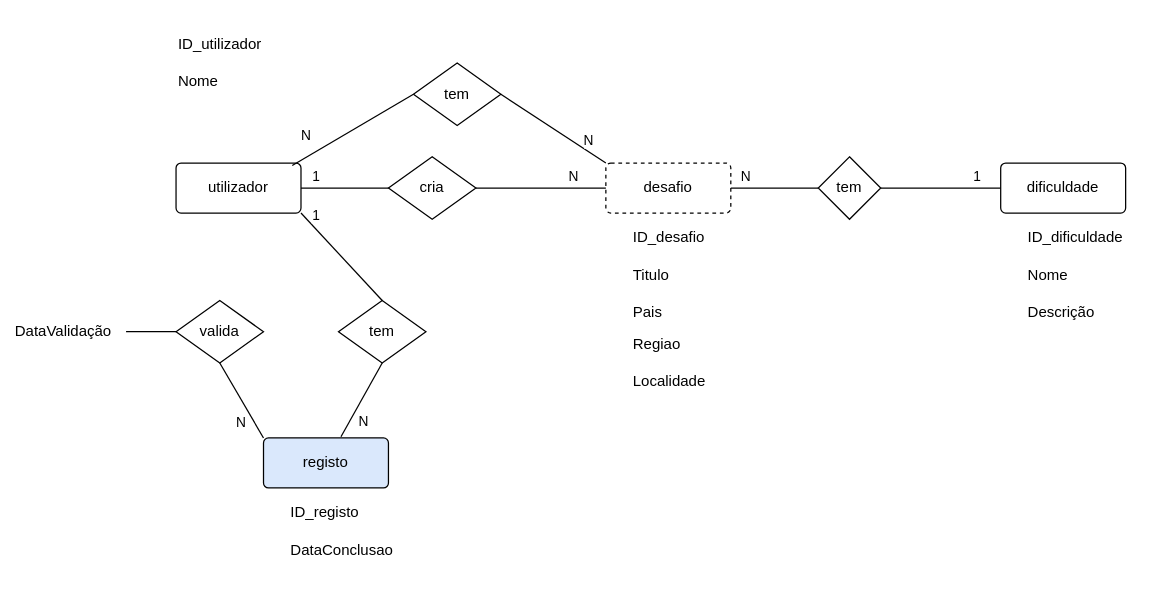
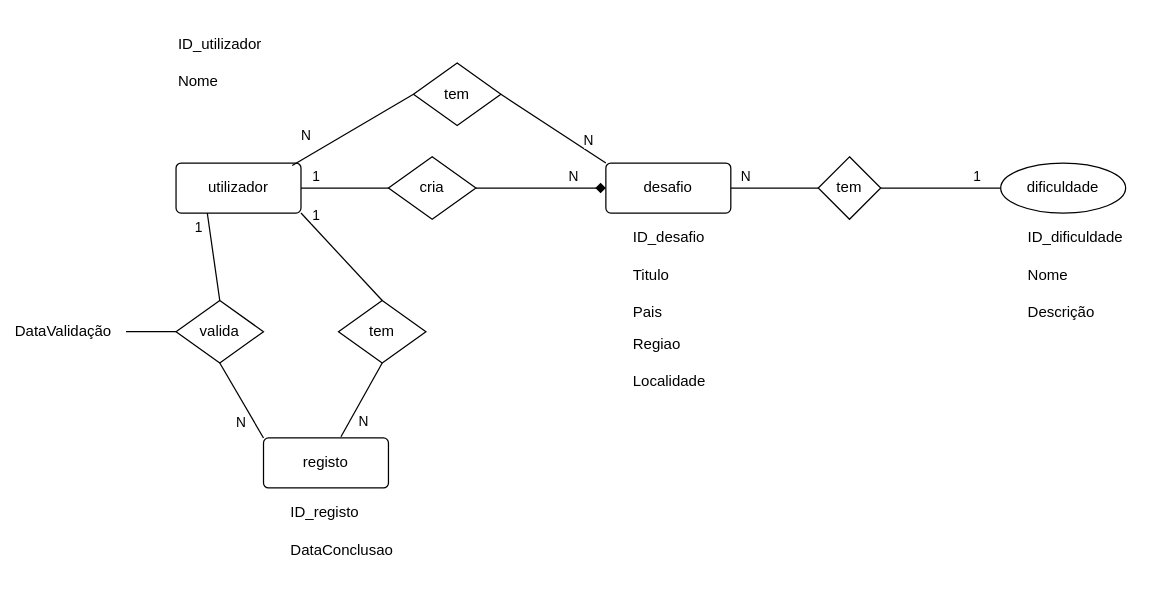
edge "cria" -- "desafio": arrowhead none -> diamond
node "desafio": style dashed -> solid
node "dificuldade": shape rounded rectangle -> ellipse
edge "utilizador" -- "valida": added, label "1"
node "registo": fillcolor #dae8fc -> #ffffff
